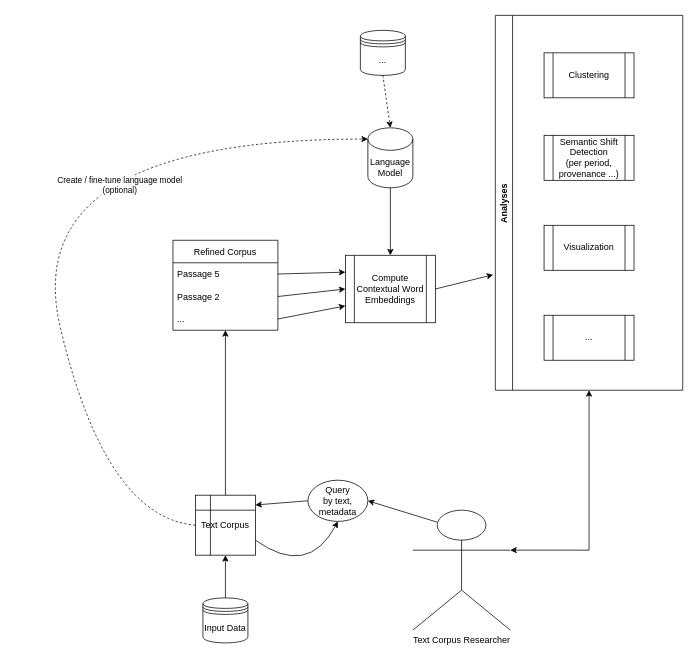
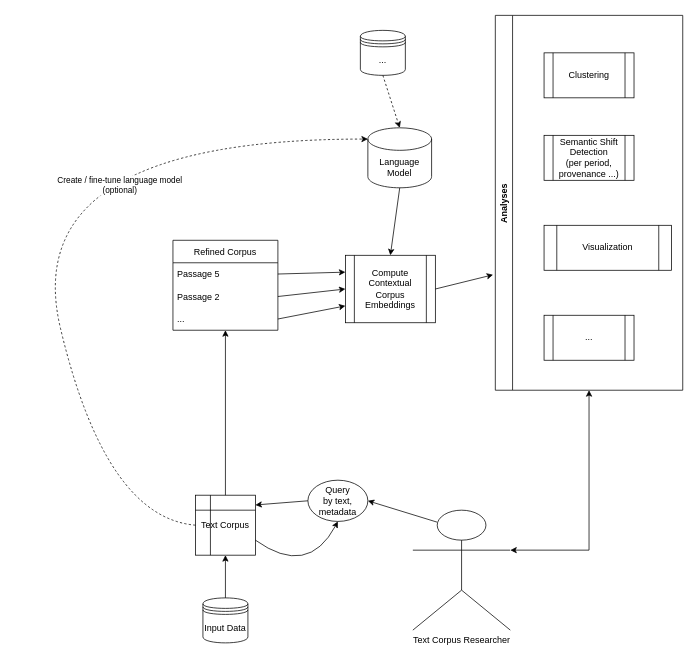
node "Language Model": size 45x60 -> 64x60
node "Visualization": size 90x45 -> 128x45
node "Compute Contextual Word Embeddings": label "Compute Contextual Word Embeddings" -> "Compute Contextual Corpus Embeddings"
